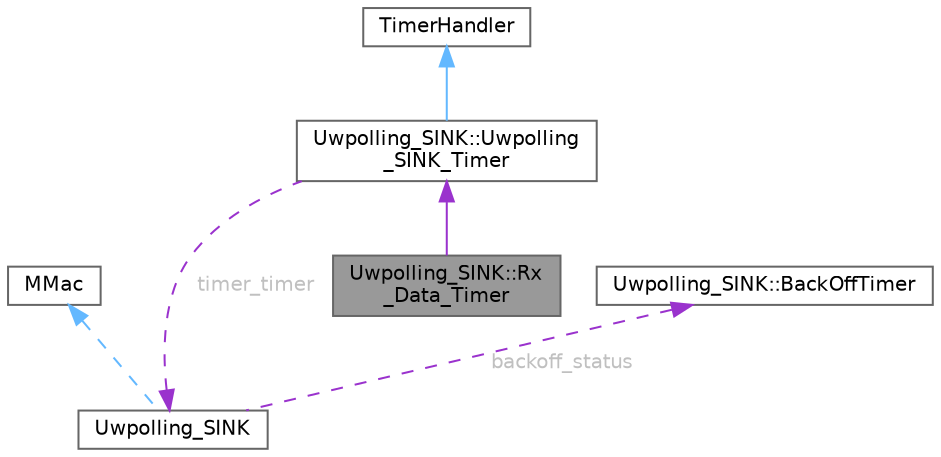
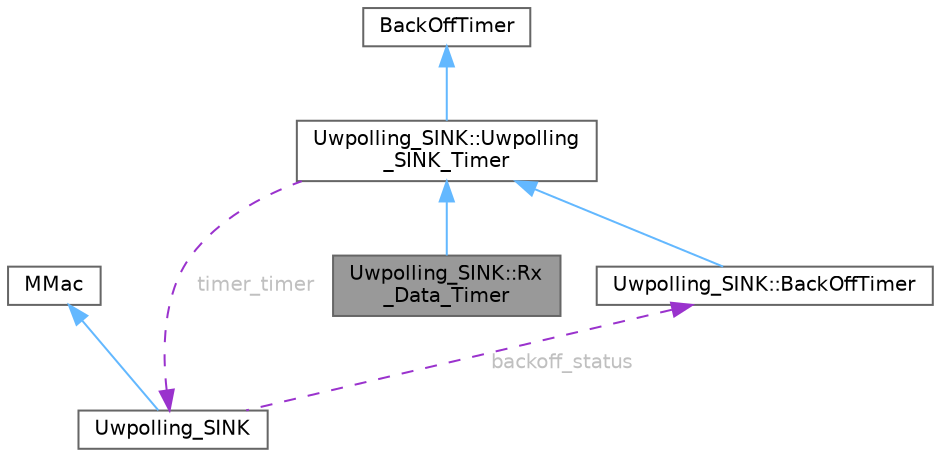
node "TimerHandler": label "TimerHandler" -> "BackOffTimer"
edge "Uwpolling_SINK::BackOffTimer" -> "Uwpolling_SINK::Uwpolling _SINK_Timer": added
edge "Uwpolling_SINK::Rx _Data_Timer" -> "Uwpolling_SINK::Uwpolling _SINK_Timer": color darkorchid3 -> steelblue1
edge "Uwpolling_SINK" -> "MMac": style dashed -> solid
